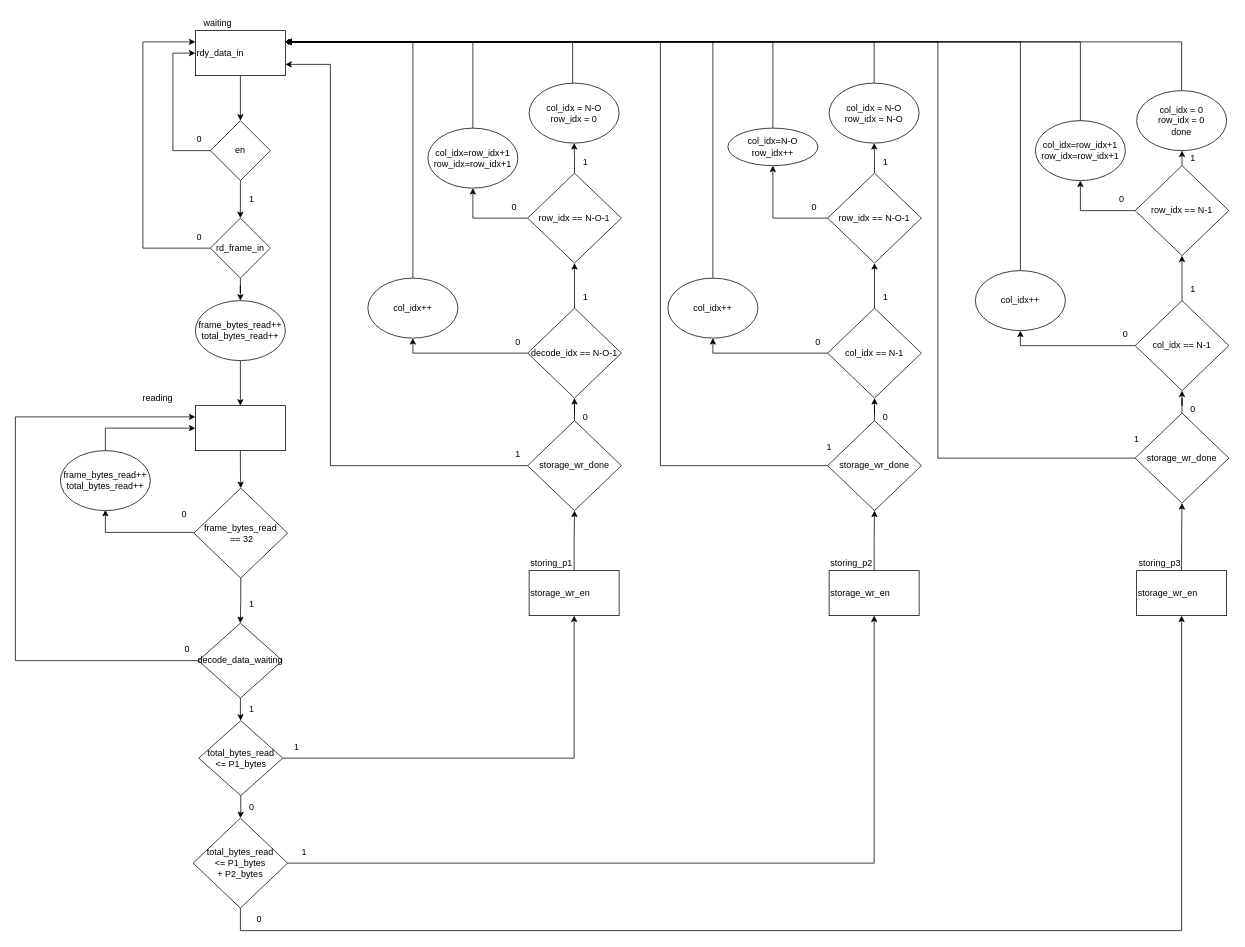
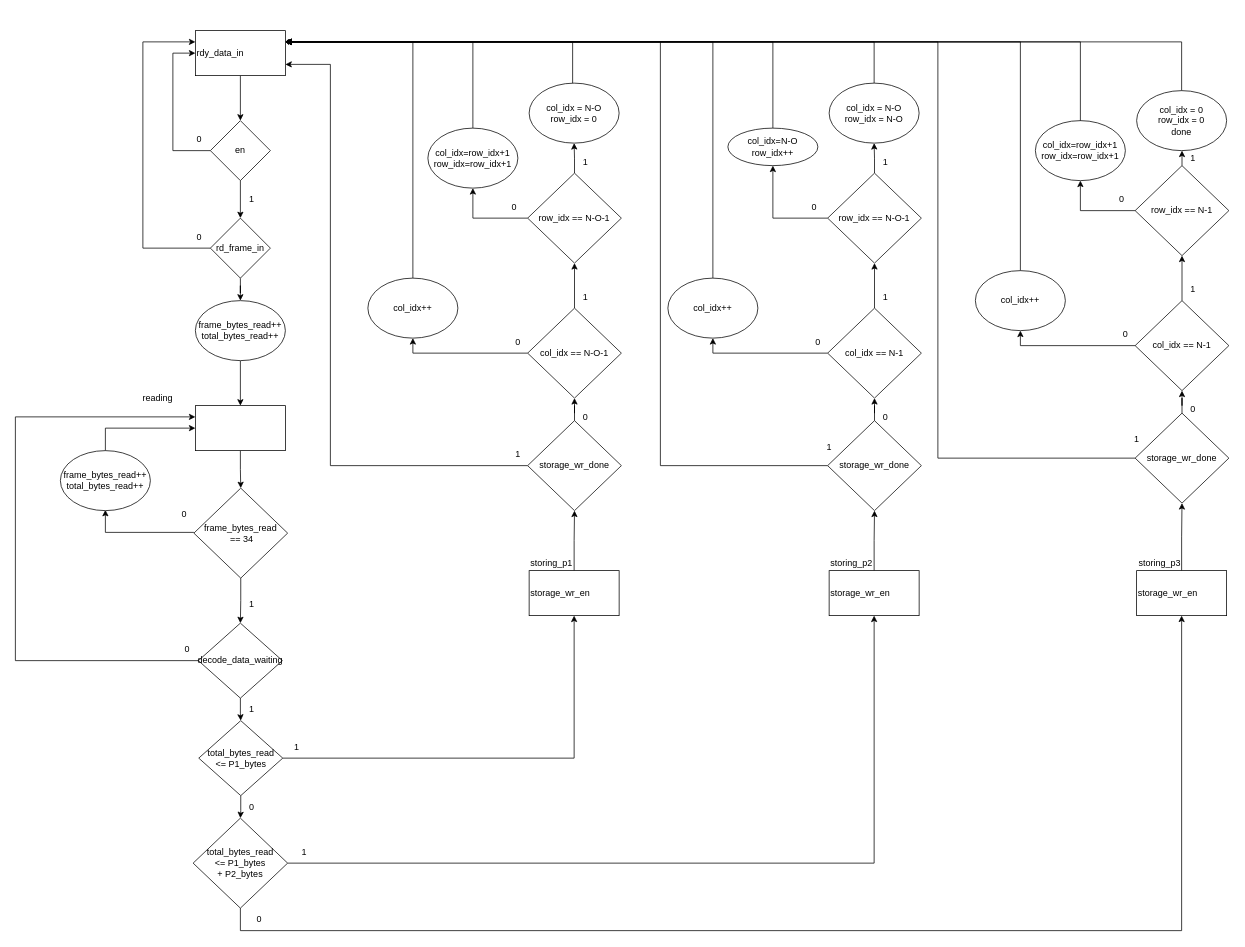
node "waiting": removed
node "decode_idx == N-O-1": label "decode_idx == N-O-1" -> "col_idx == N-O-1"
node "frame_bytes_read == 32": label "frame_bytes_read == 32" -> "frame_bytes_read == 34"
